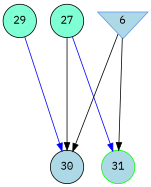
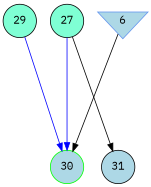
edge "27" -> "30": color black -> blue
edge "27" -> "31": color blue -> black
edge "6" -> "31": removed
node "30": color black -> green
node "31": color green -> black
